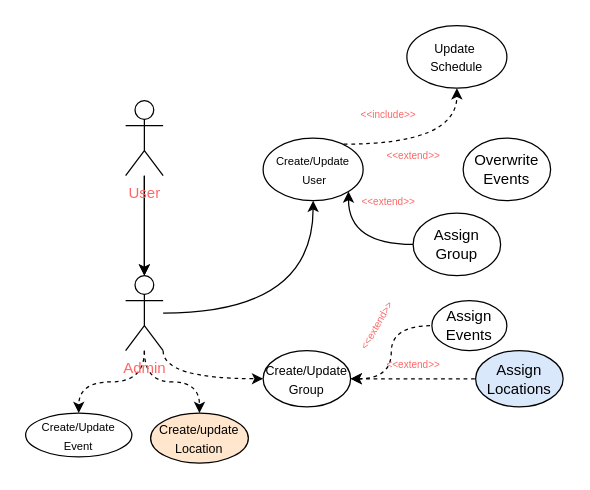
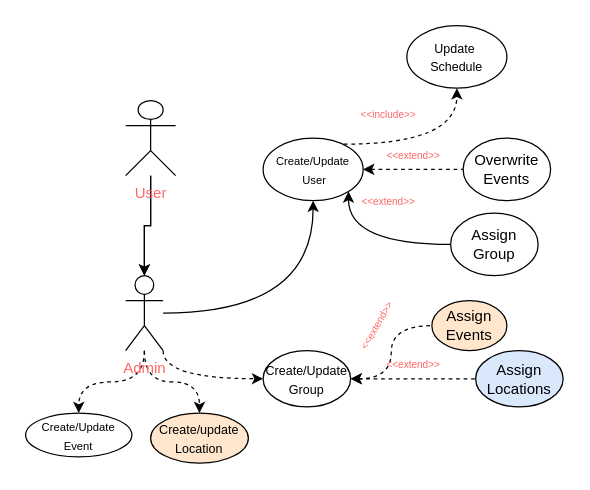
node "User": size 38x75 -> 50x75
edge "Overwrite Events" -> "Create/Update User": added
node "Assign Group": moved (457, 244) -> (494, 244)
node "Assign Events": fillcolor #ffffff -> #ffe6cc
